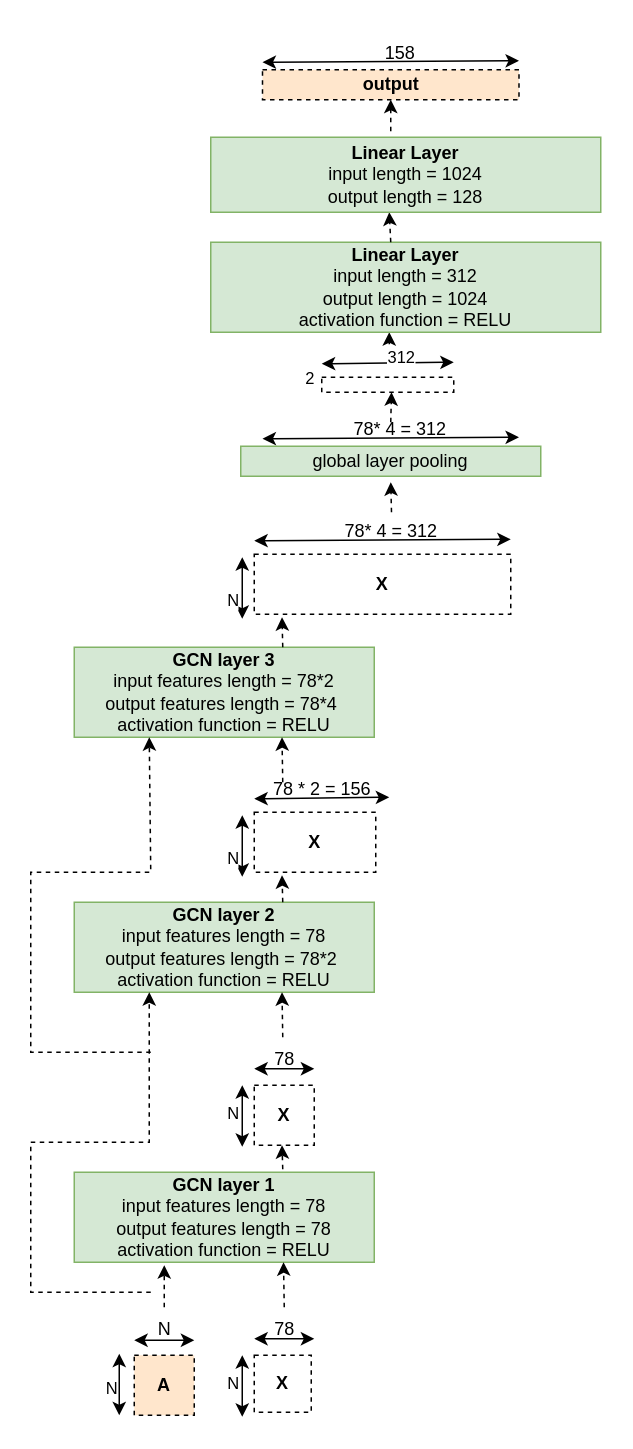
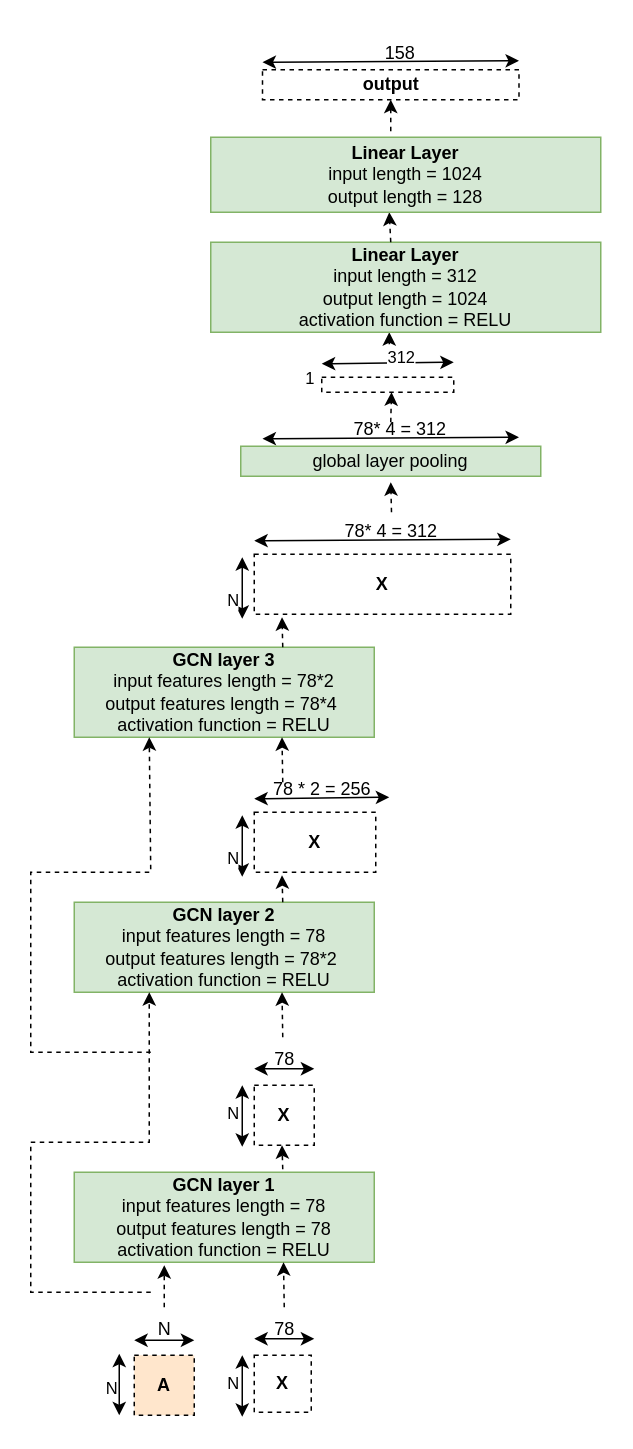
node "output": fillcolor #ffe6cc -> #ffffff
node "2": label "2" -> "1"
node "78 * 2 = 156": label "78 * 2 = 156" -> "78 * 2 = 256"
